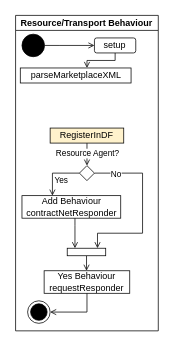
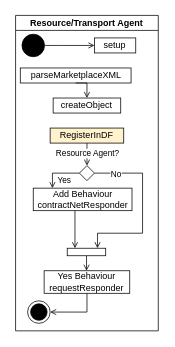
node "Resource/Transport Behaviour": label "Resource/Transport Behaviour" -> "Resource/Transport Agent"
node "setup": shape rounded rectangle -> rectangle
edge "setup" -> "parseMarketplaceXML": removed
edge "parseMarketplaceXML" -> "createObject": added
node "createObject": added
node "Add Behaviour contractNetResponder": moved (71, 207) -> (83, 199)
